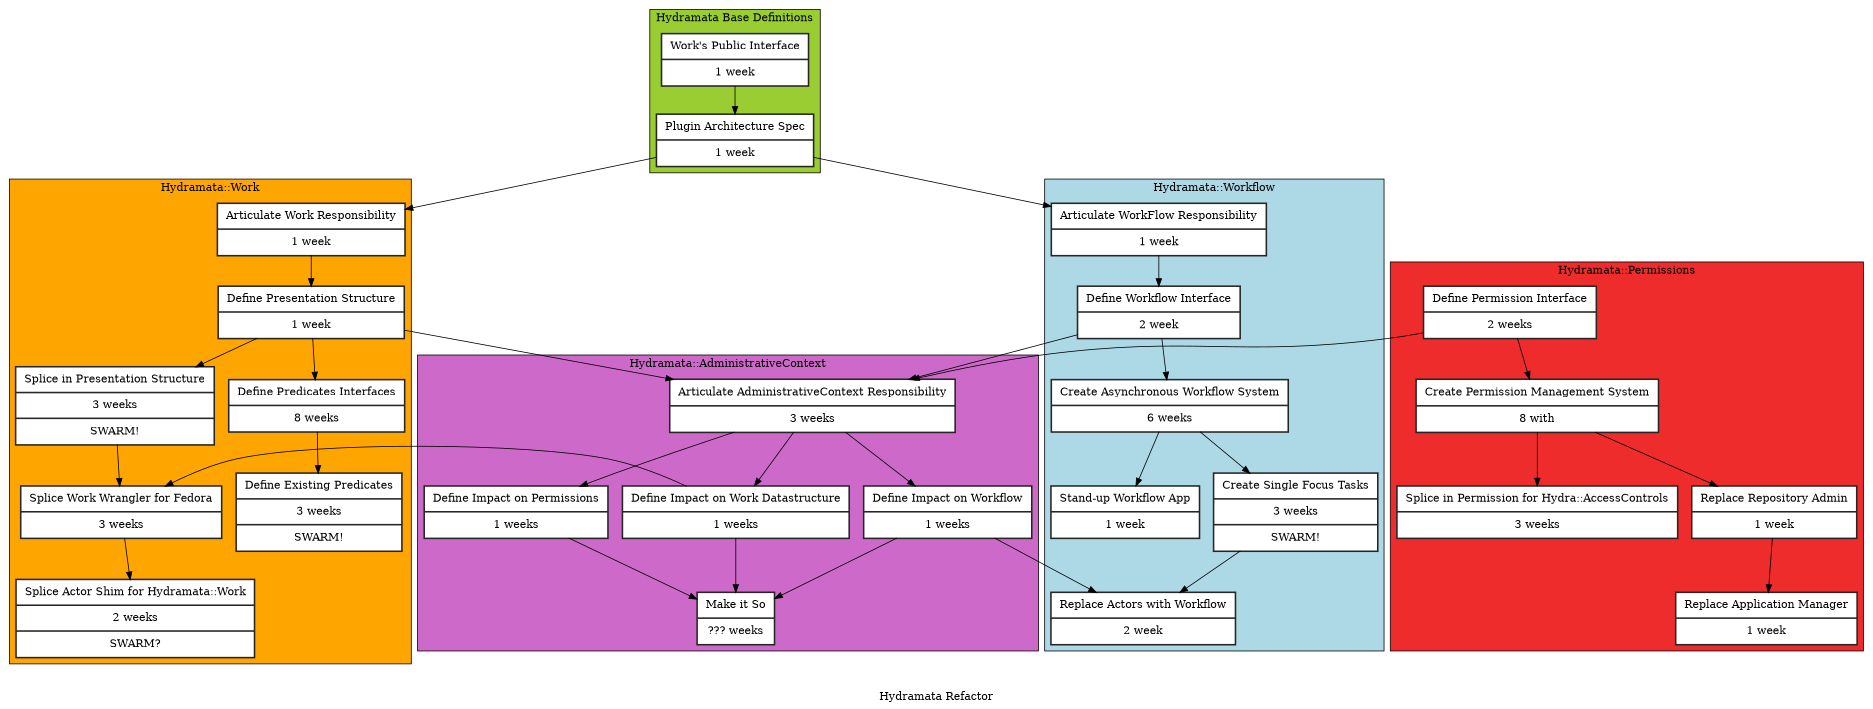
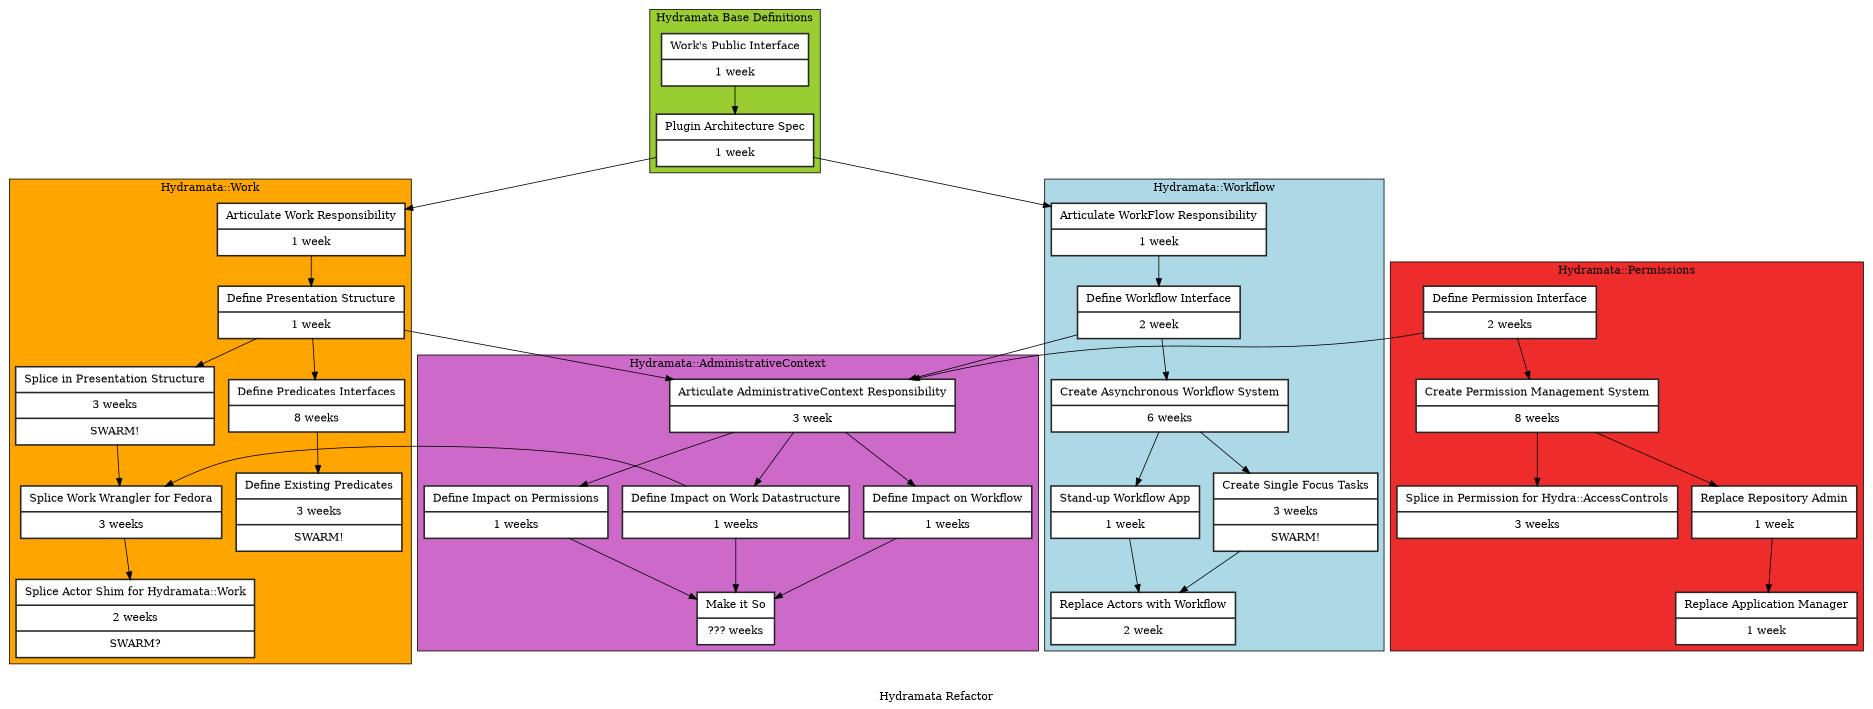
node "Articulate AdministrativeContext Responsibility": text "3 weeks" -> "3 week"
node "Create Permission Management System": text "8 with" -> "8 weeks"
edge "Define Impact on Workflow" -> "Replace Actors with Workflow": now "Stand-up Workflow App" -> "Replace Actors with Workflow"
